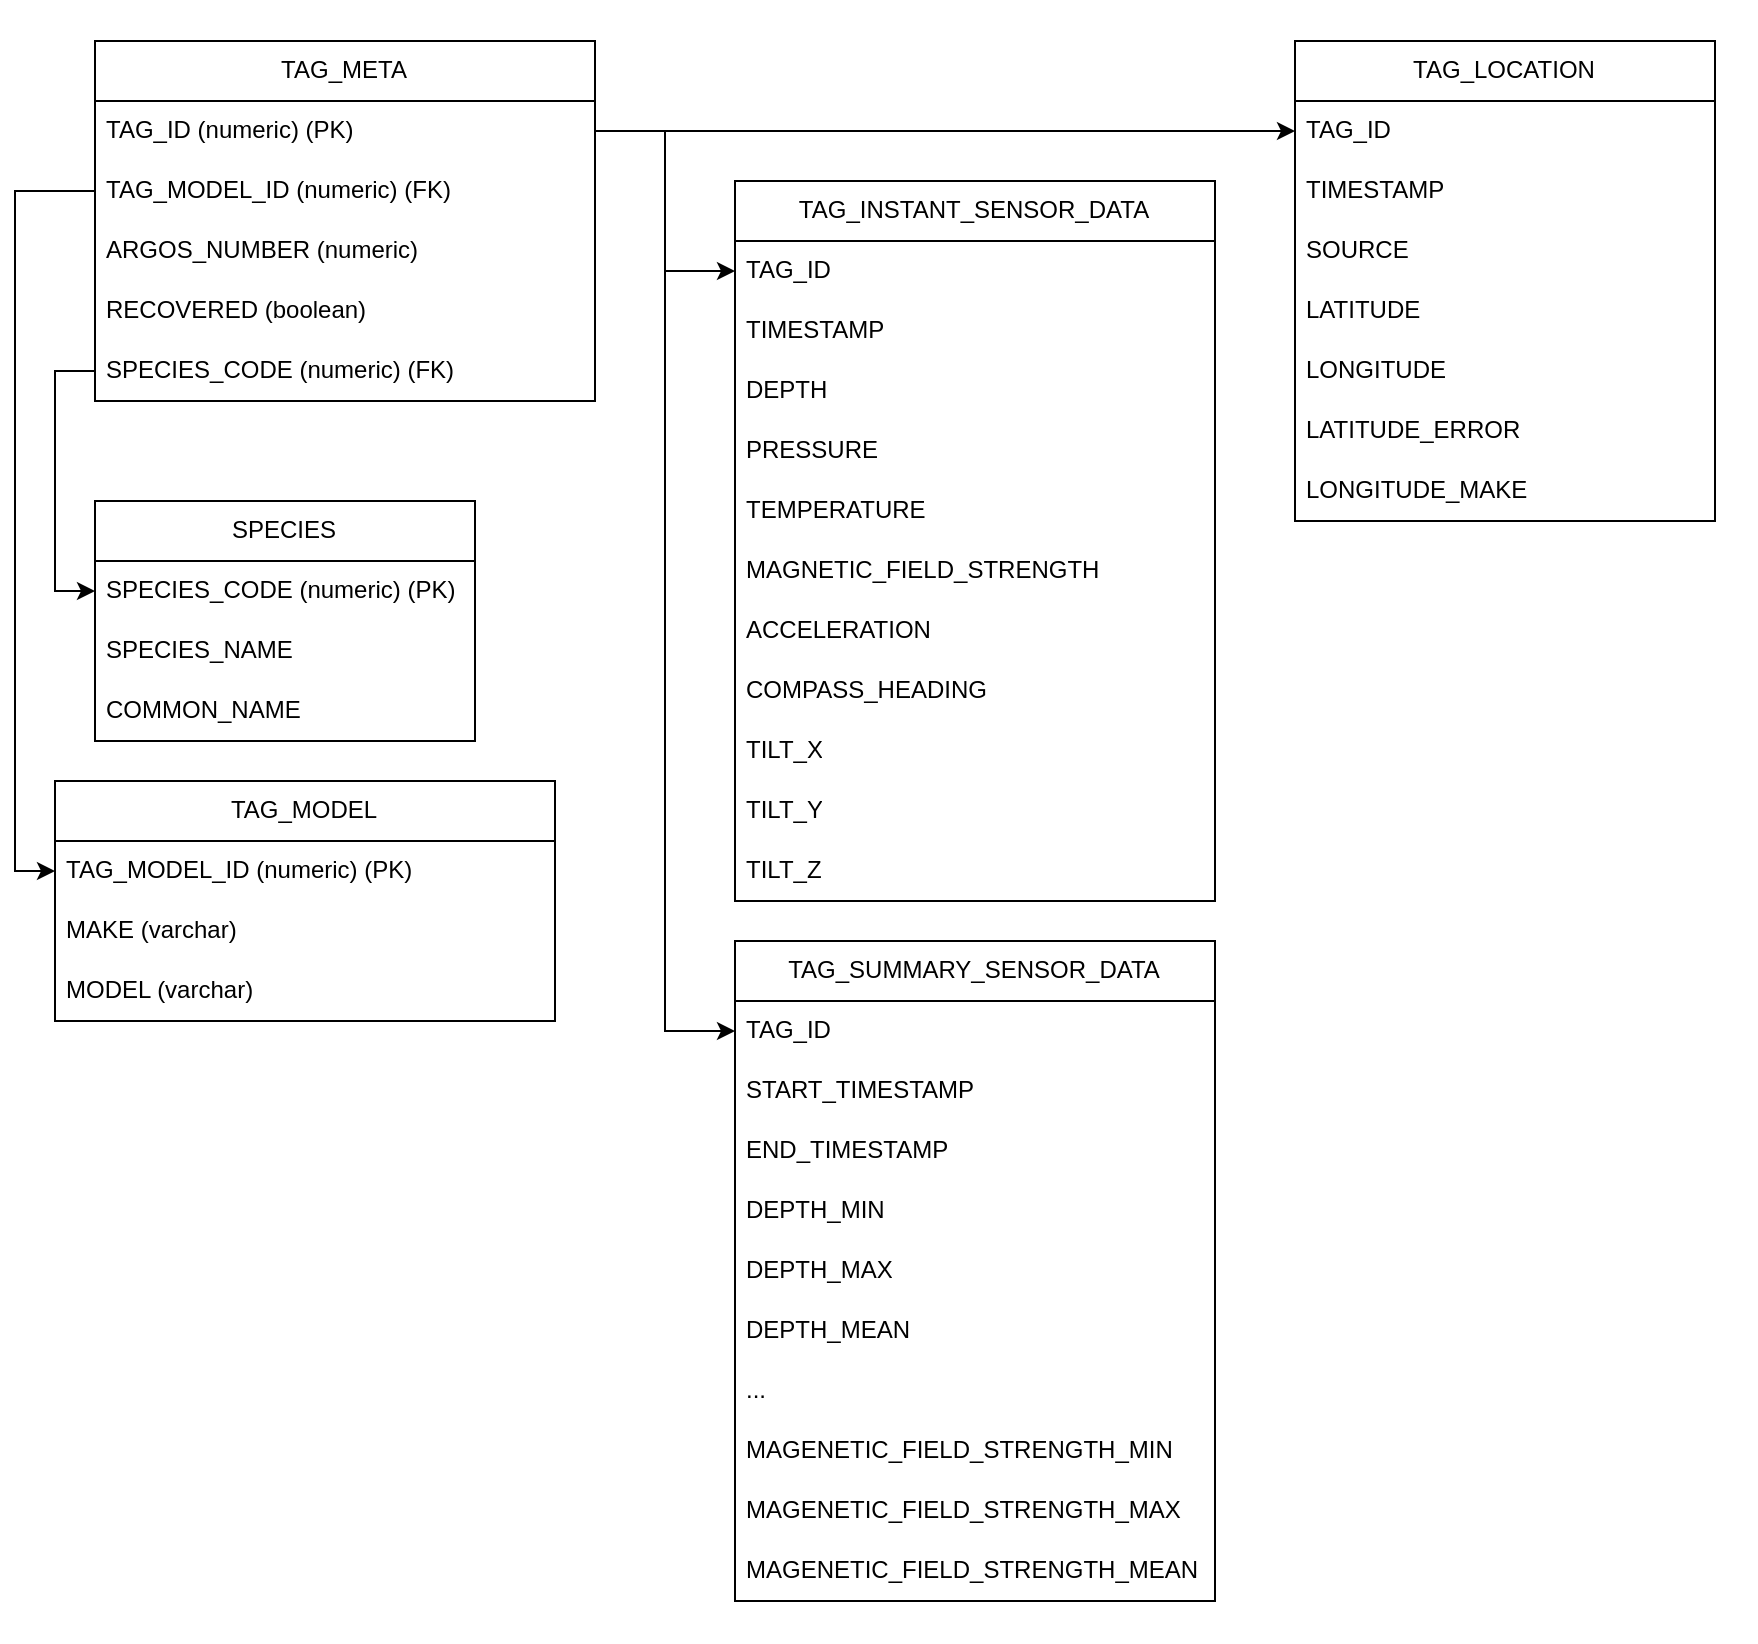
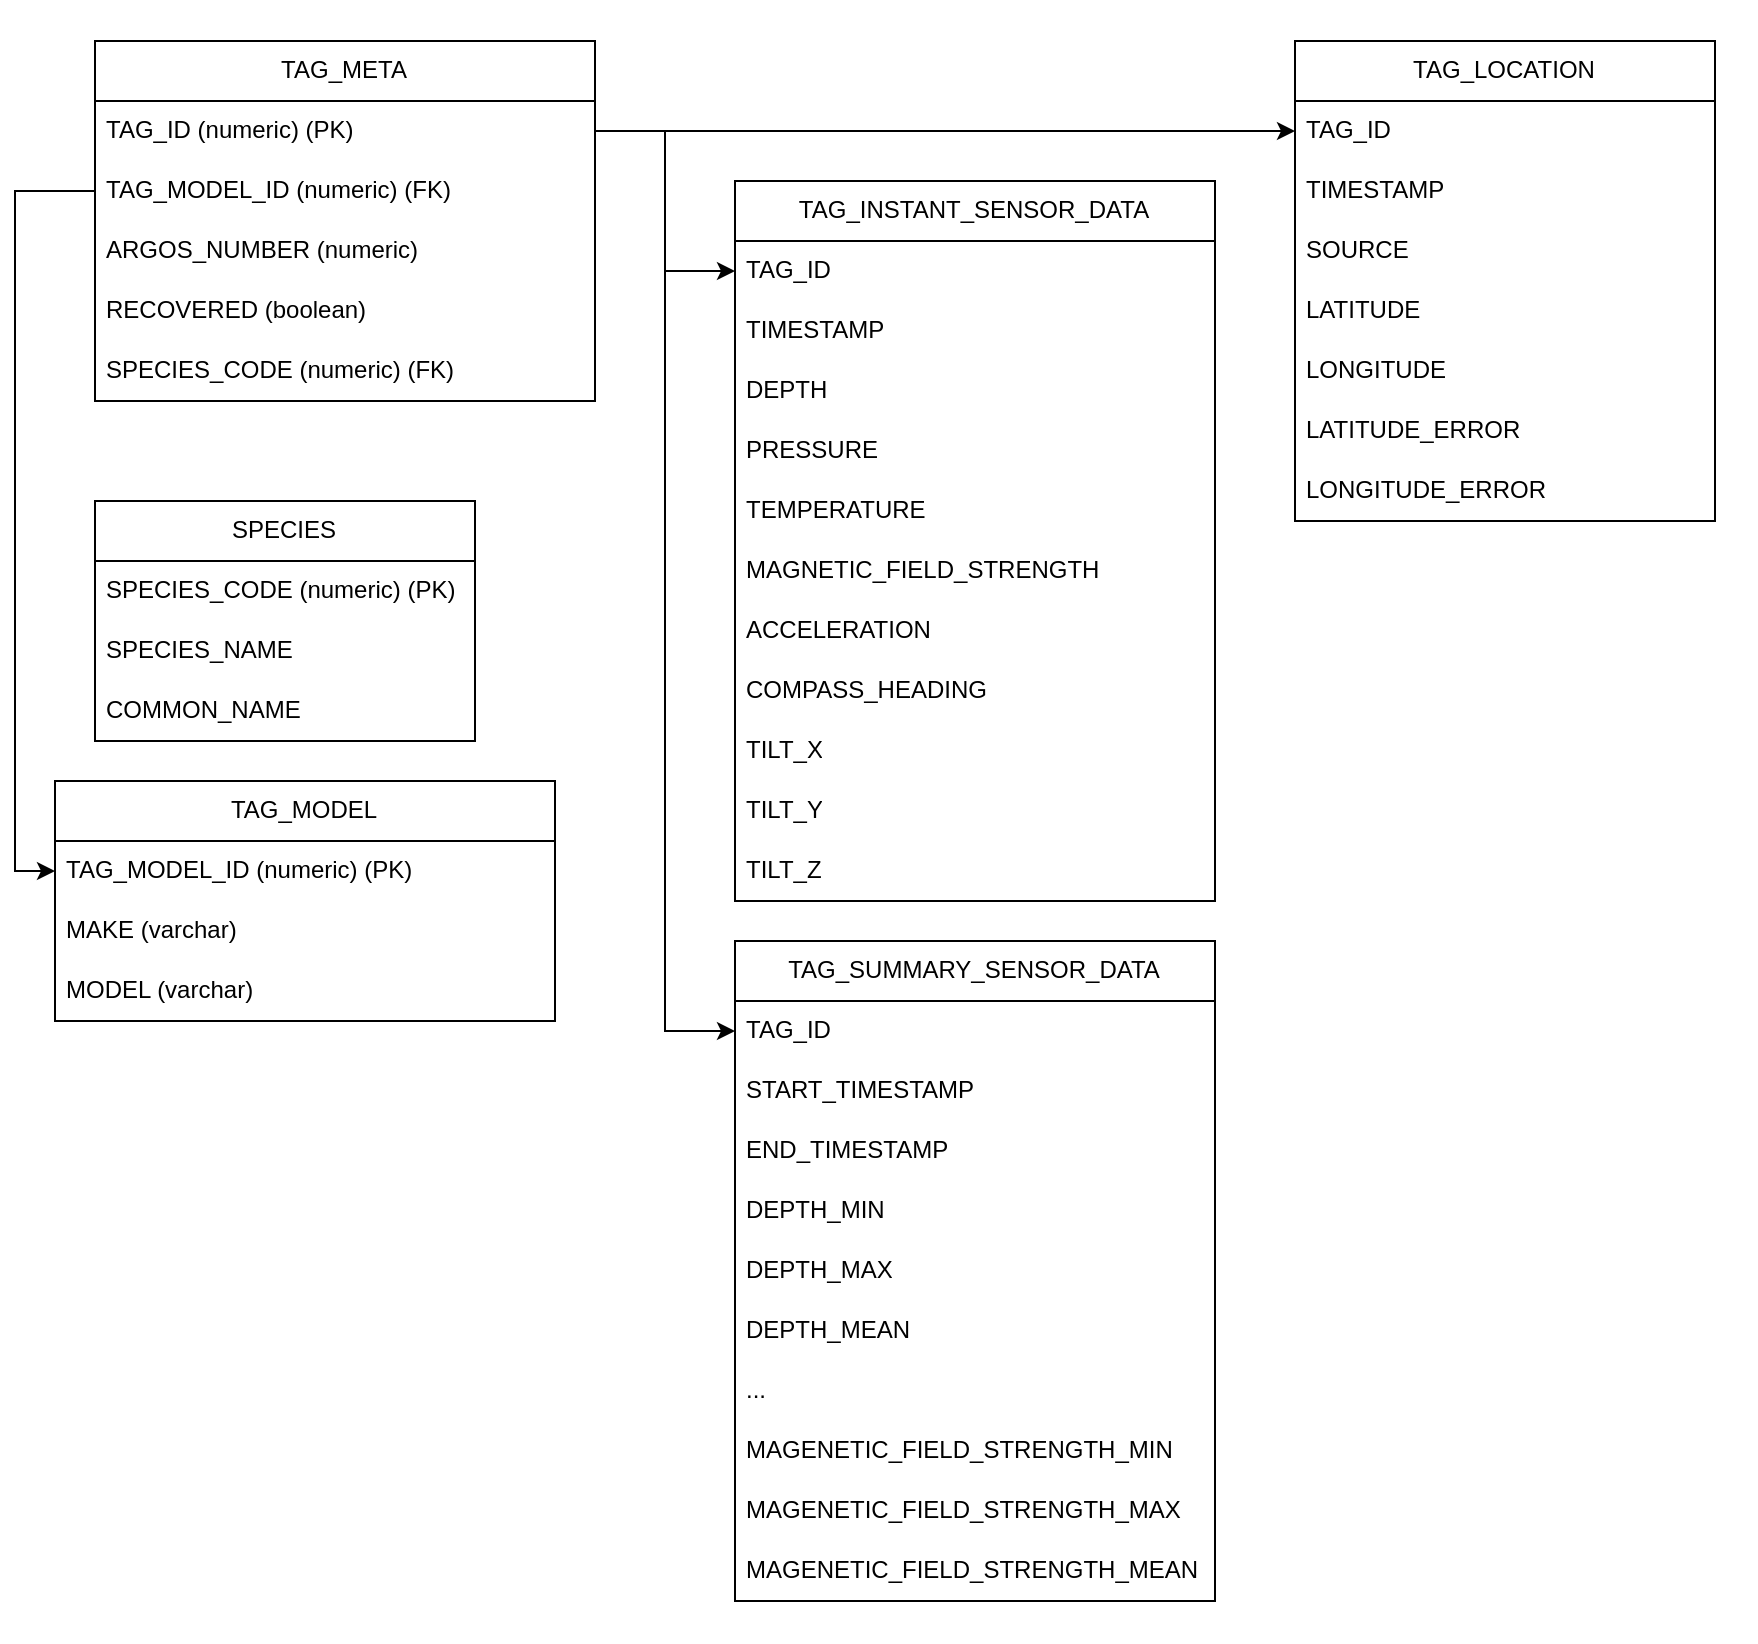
edge "SPECIES_CODE (numeric) (FK)" -> "SPECIES_CODE (numeric) (PK)": removed
node "LONGITUDE_MAKE": label "LONGITUDE_MAKE" -> "LONGITUDE_ERROR"
